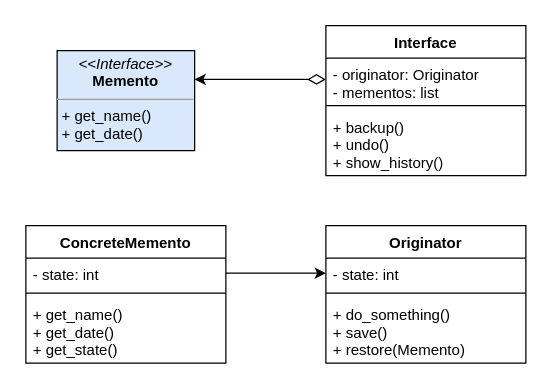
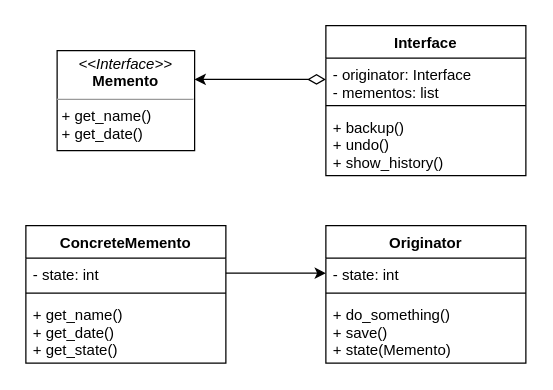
node "- originator: Originator - mementos: list": label "- originator: Originator - mementos: list" -> "- originator: Interface - mementos: list"
node "<<Interface>> Memento + get_name() + get_date()": fillcolor #dae8fc -> #ffffff
node "+ do_something() + save() + restore(Memento)": label "+ do_something() + save() + restore(Memento)" -> "+ do_something() + save() + state(Memento)"
